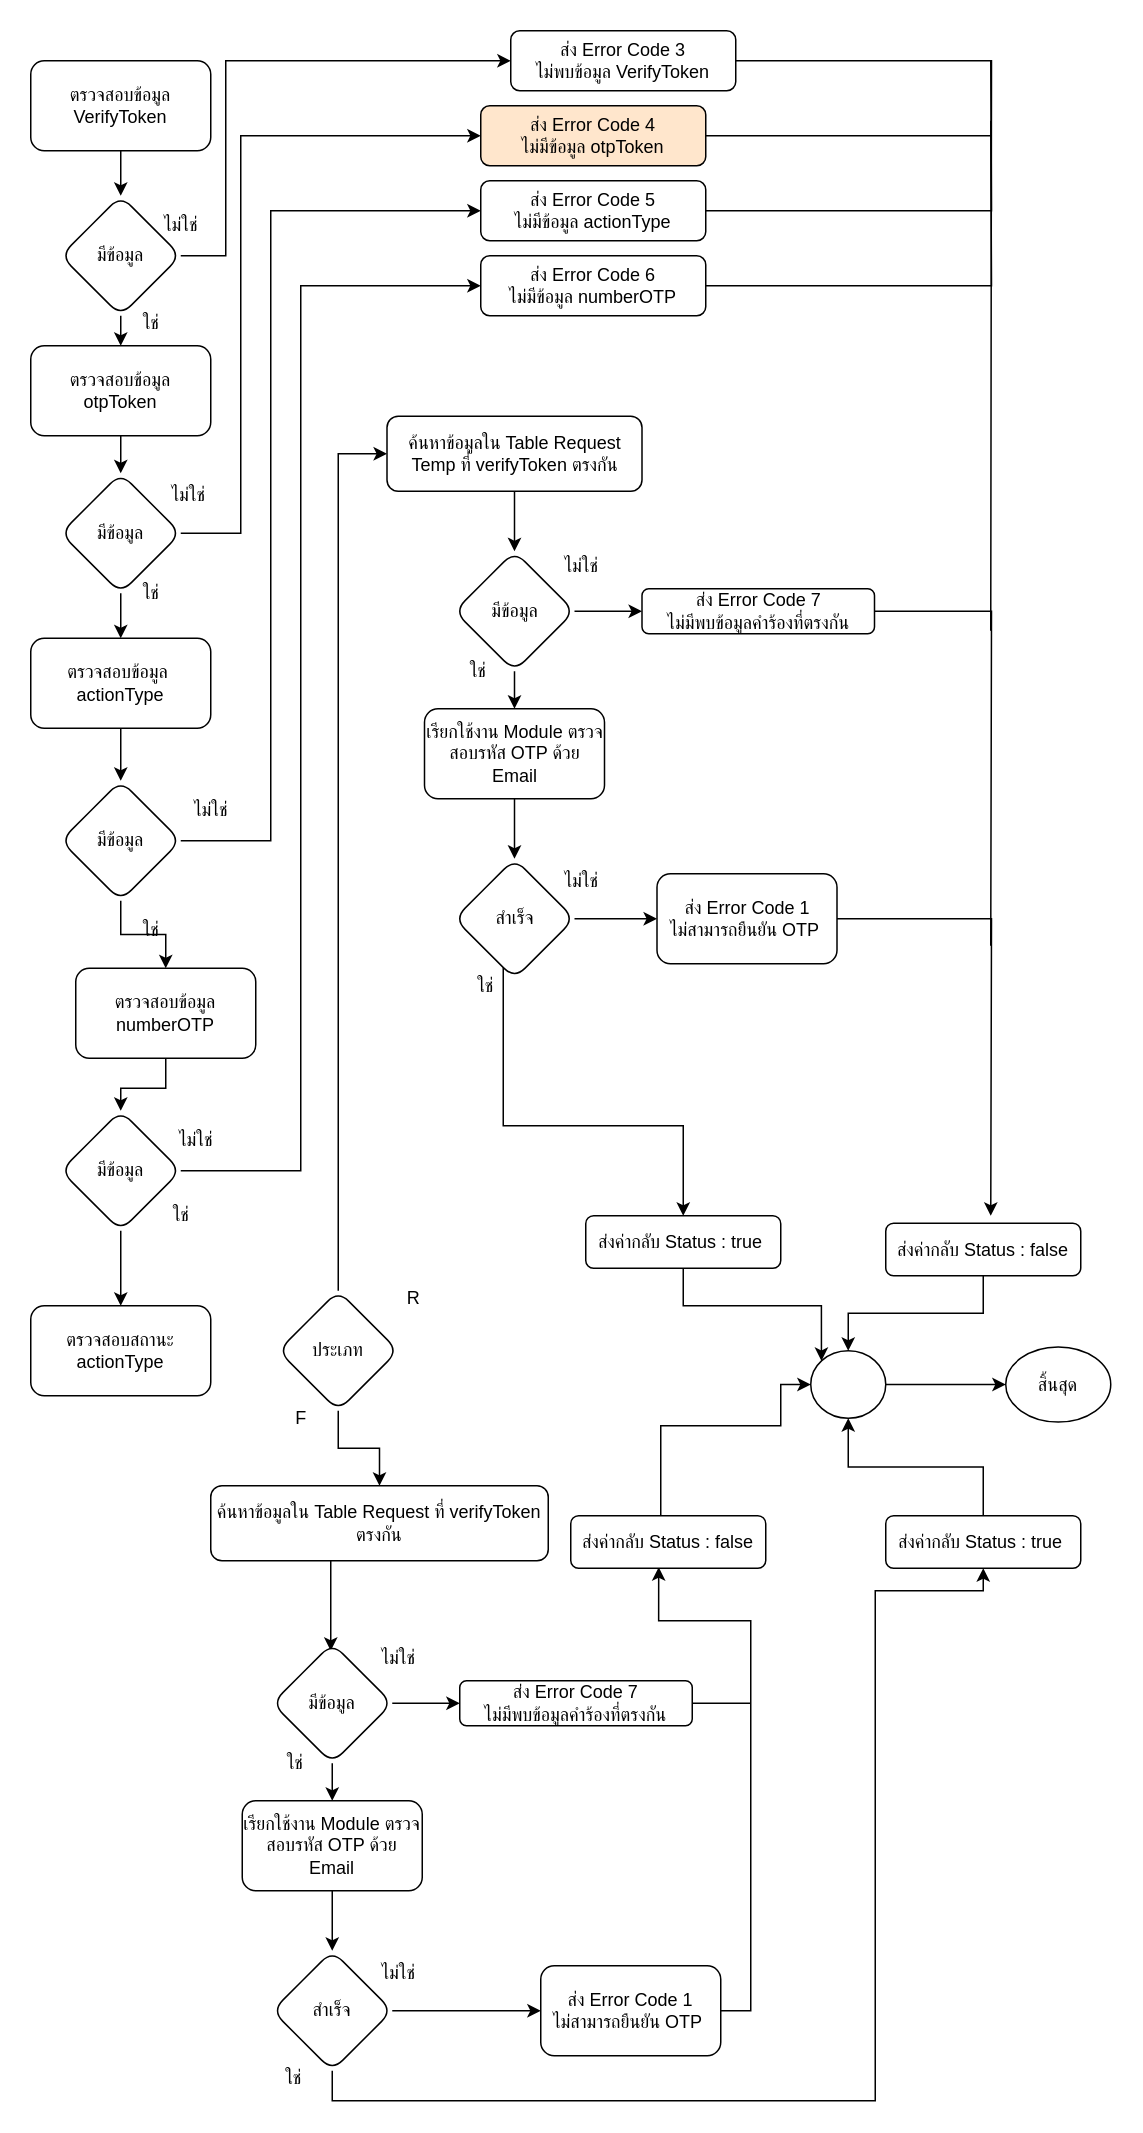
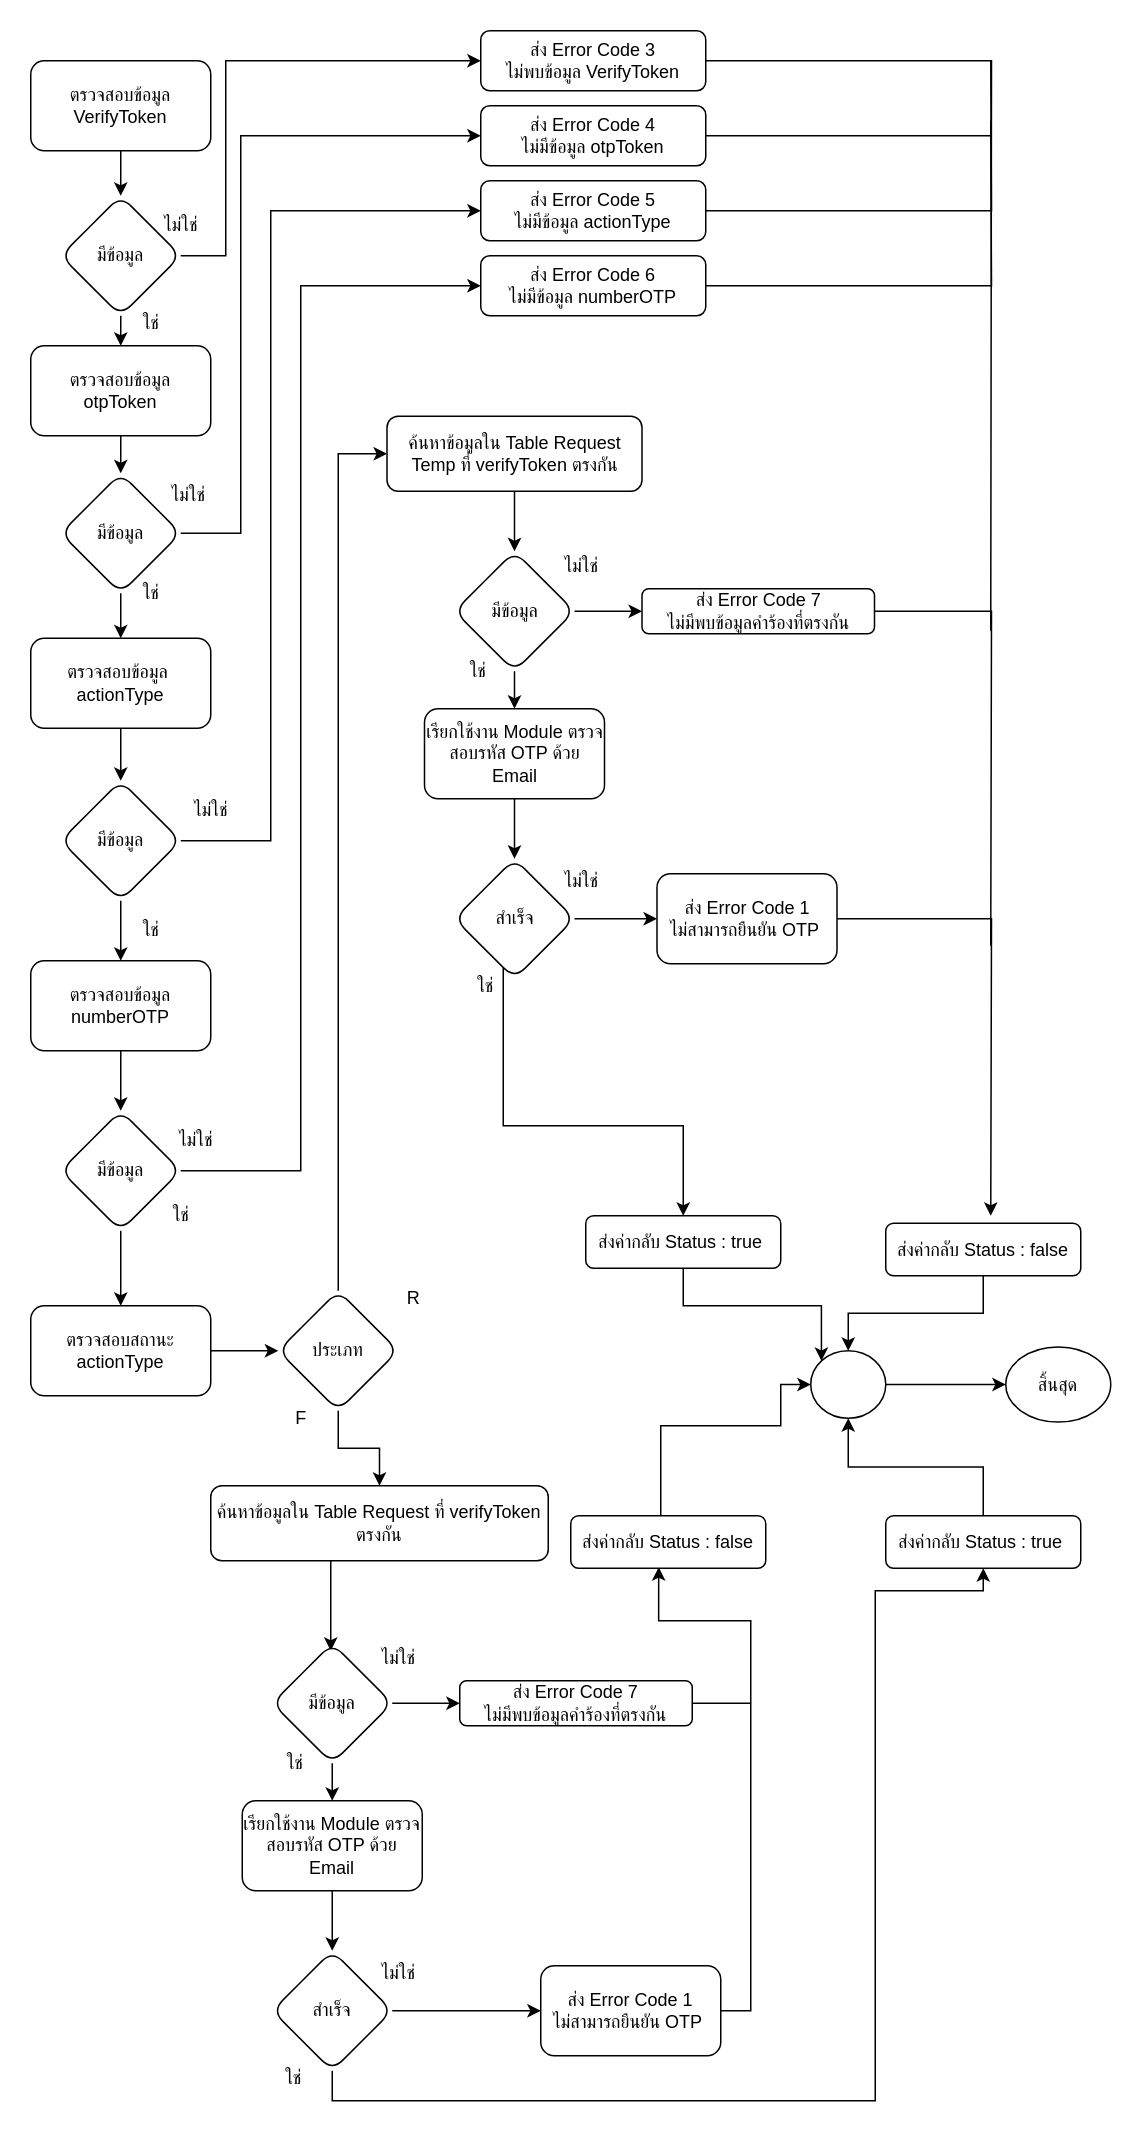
node "ส่ง Error Code 3 ไม่พบข้อมูล VerifyToken": moved (623, 61) -> (593, 61)
node "ส่ง Error Code 4 ไม่มีข้อมูล otpToken": fillcolor #ffe6cc -> #ffffff
node "ตรวจสอบข้อมูล numberOTP": moved (166, 1013) -> (121, 1006)
edge "ตรวจสอบสถานะ actionType" -> "ประเภท": added
